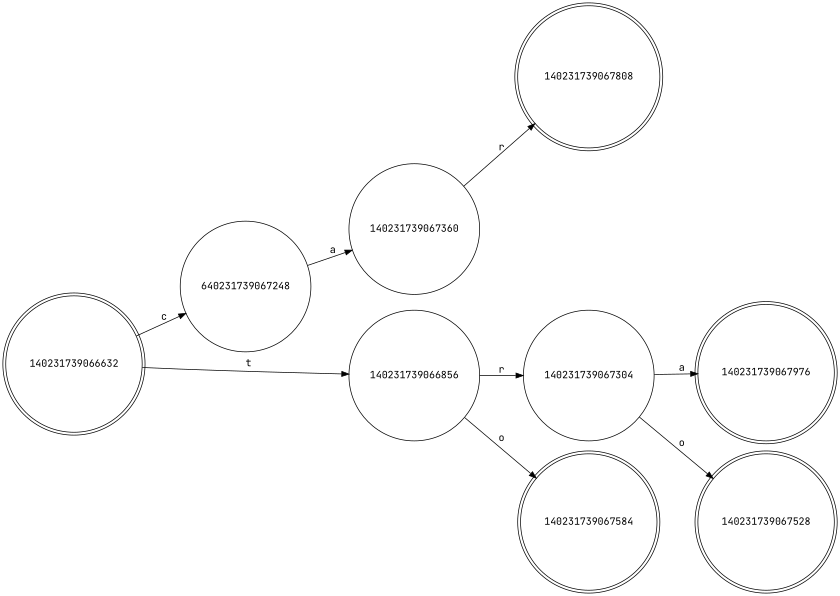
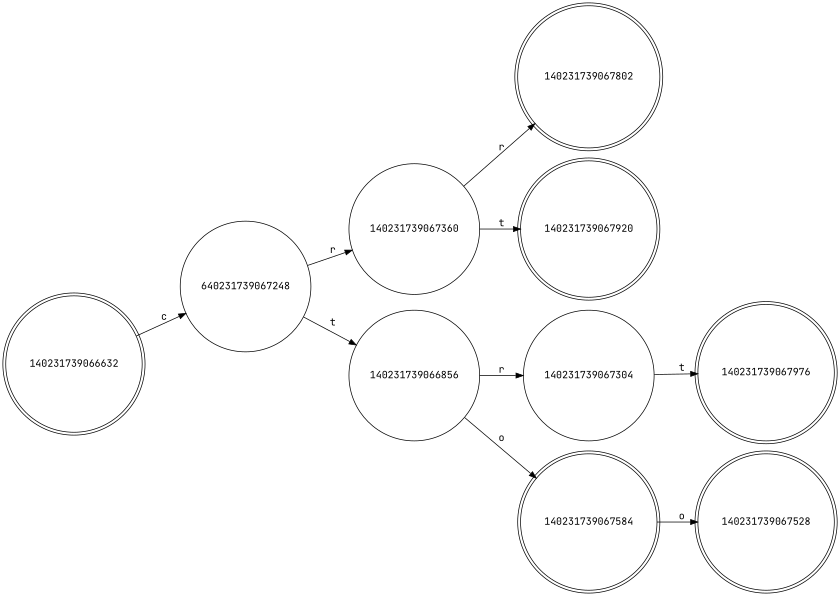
node "140231739067808": label "140231739067808" -> "140231739067802"
node "140231739067920": added
edge "640231739067248" -> "140231739067360": label " a" -> " r"
edge "140231739067304" -> "140231739067976": label " a" -> " t"
edge "140231739066632" -> "140231739066856": now "640231739067248" -> "140231739066856"
edge "140231739067304" -> "140231739067528": now "140231739067584" -> "140231739067528"
